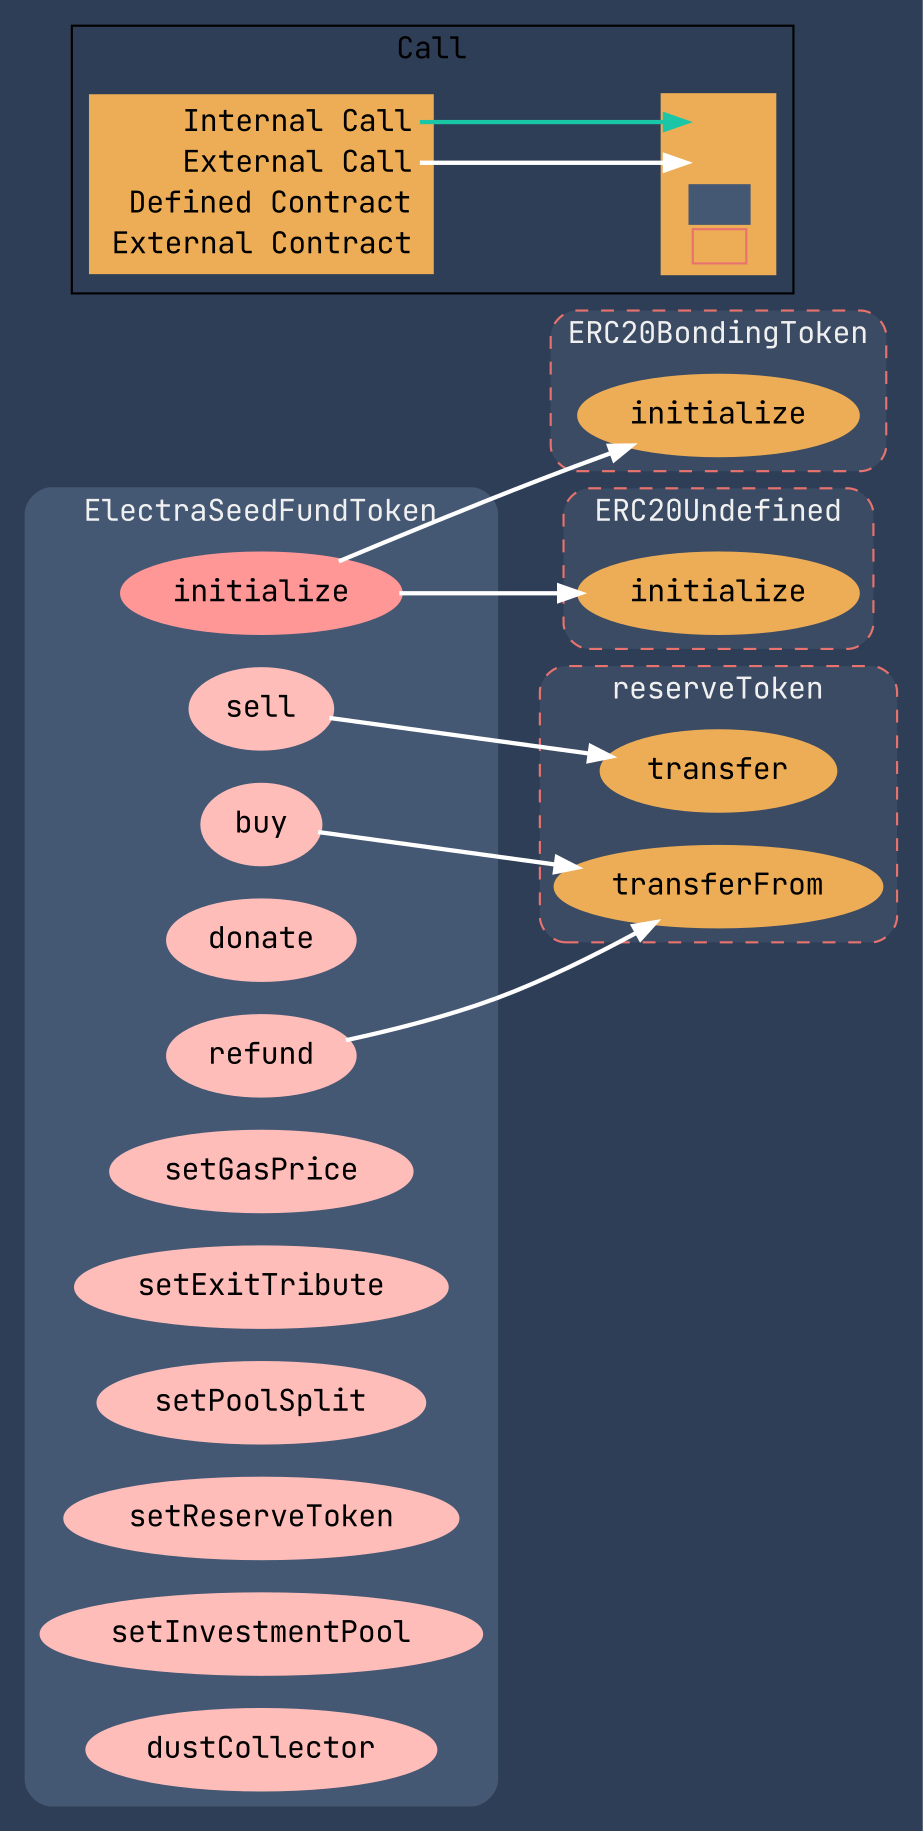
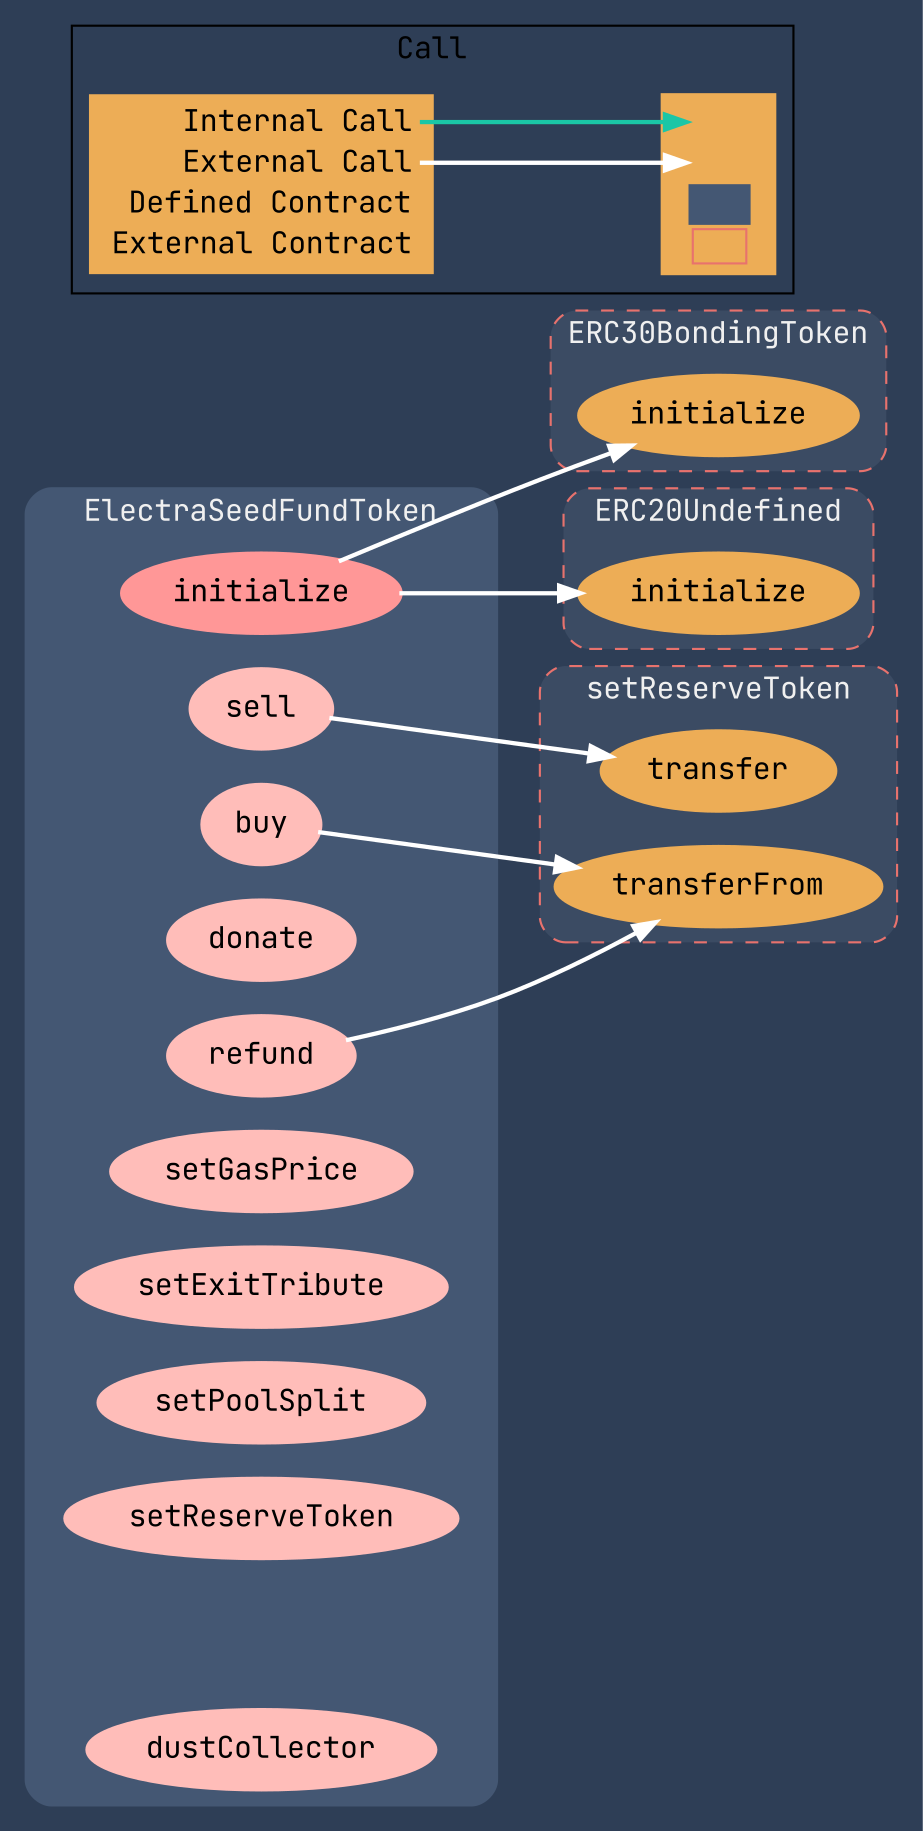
cluster "ERC20BondingToken": label "ERC20BondingToken" -> "ERC30BondingToken"
cluster "reserveToken": label "reserveToken" -> "setReserveToken"
node "setInvestmentPool": removed
